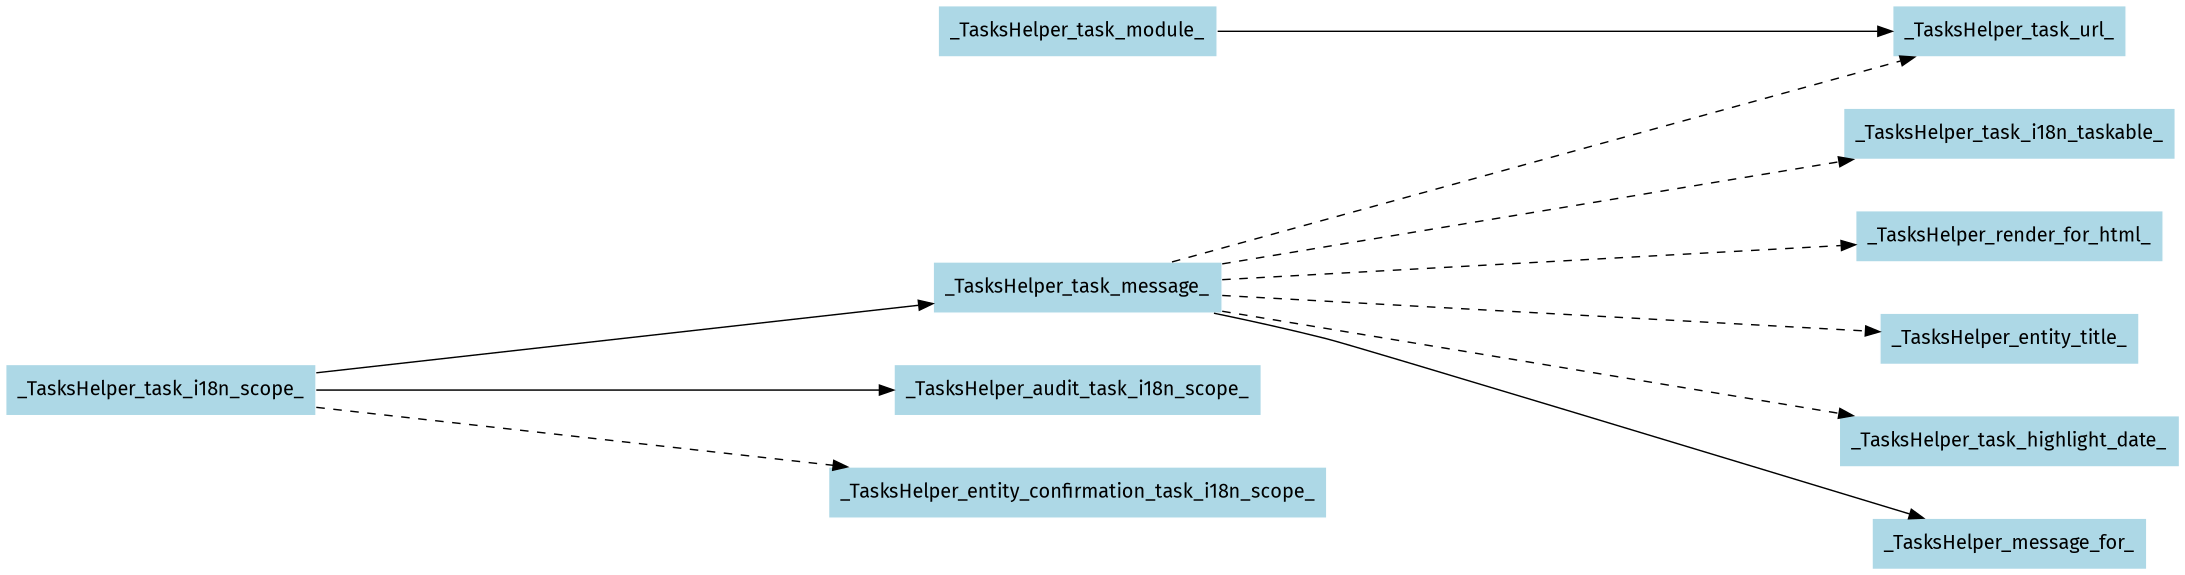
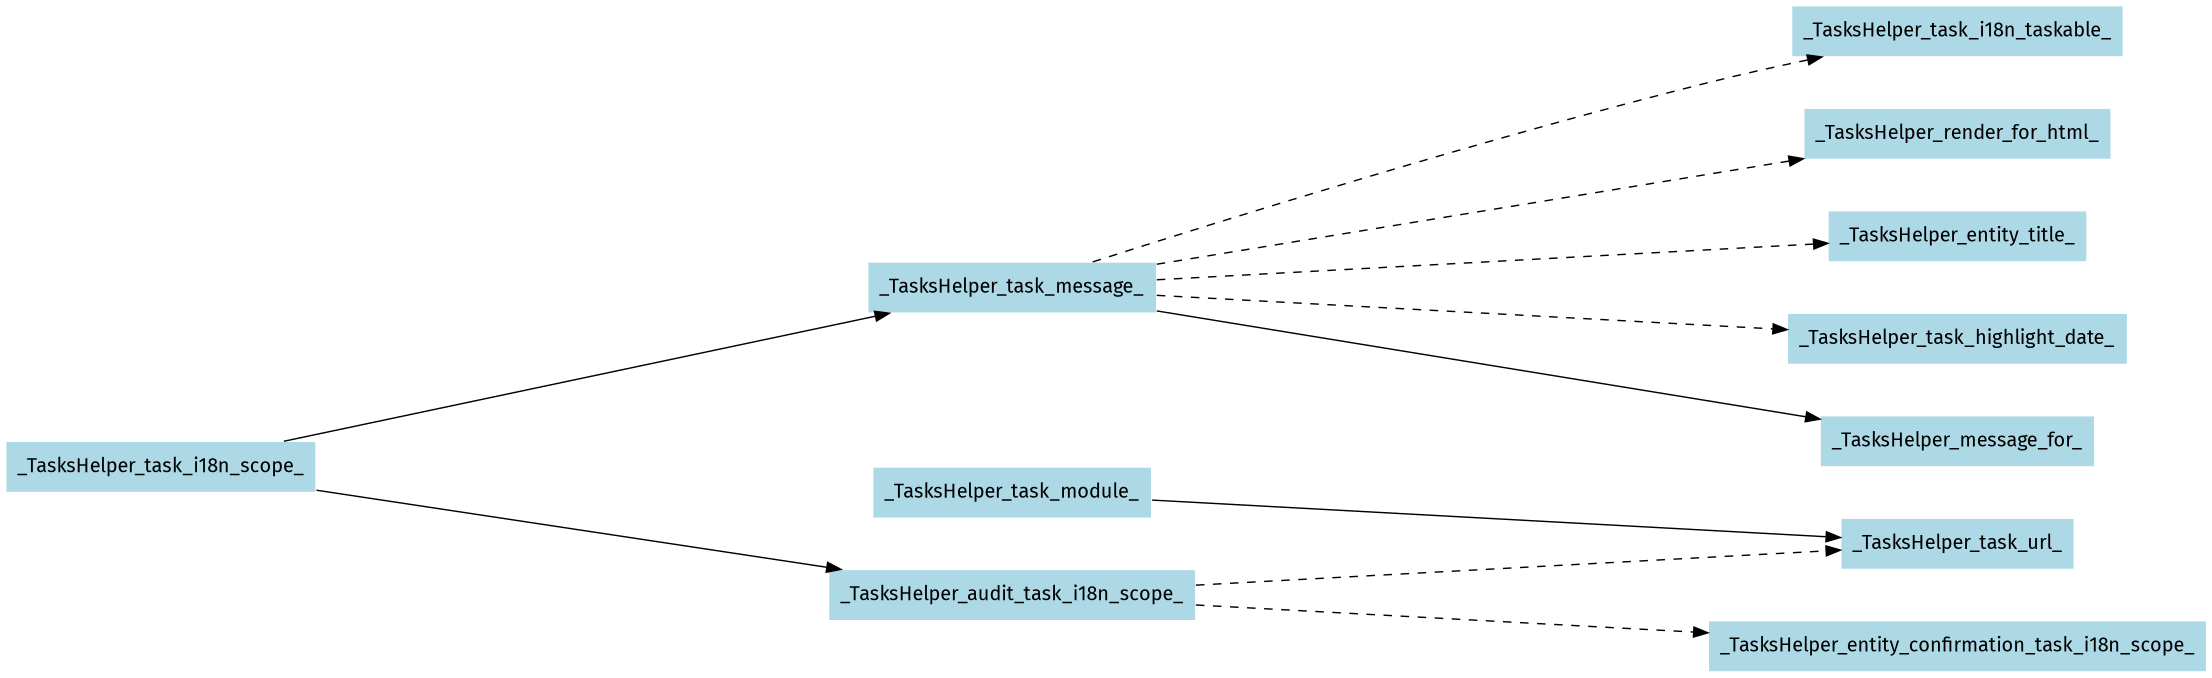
edge "_TasksHelper_task_message_" -> "_TasksHelper_task_url_": now "_TasksHelper_audit_task_i18n_scope_" -> "_TasksHelper_task_url_"
edge "_TasksHelper_task_i18n_scope_" -> "_TasksHelper_entity_confirmation_task_i18n_scope_": now "_TasksHelper_audit_task_i18n_scope_" -> "_TasksHelper_entity_confirmation_task_i18n_scope_"
